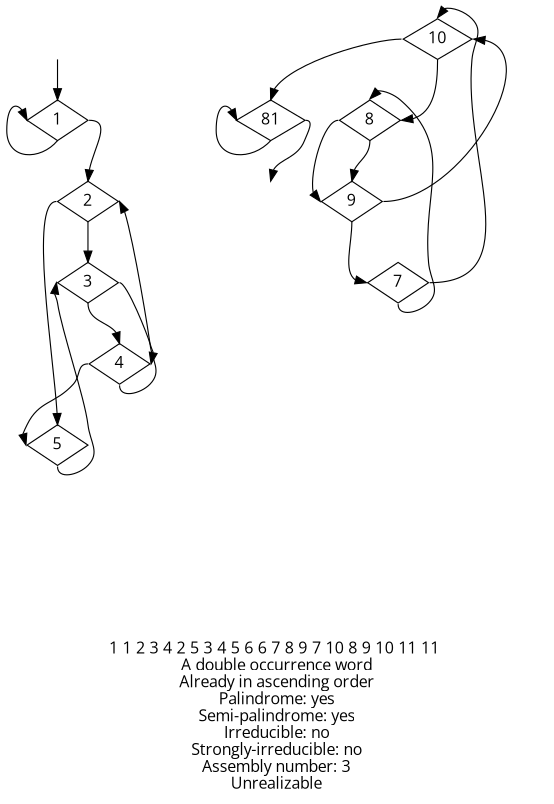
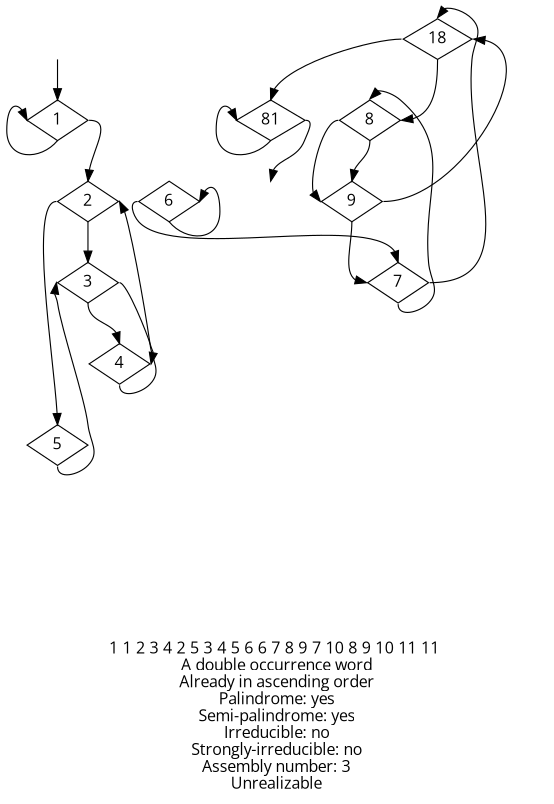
node "10": label "10" -> "18"
node "6": added
edge "4" -> "5": removed
